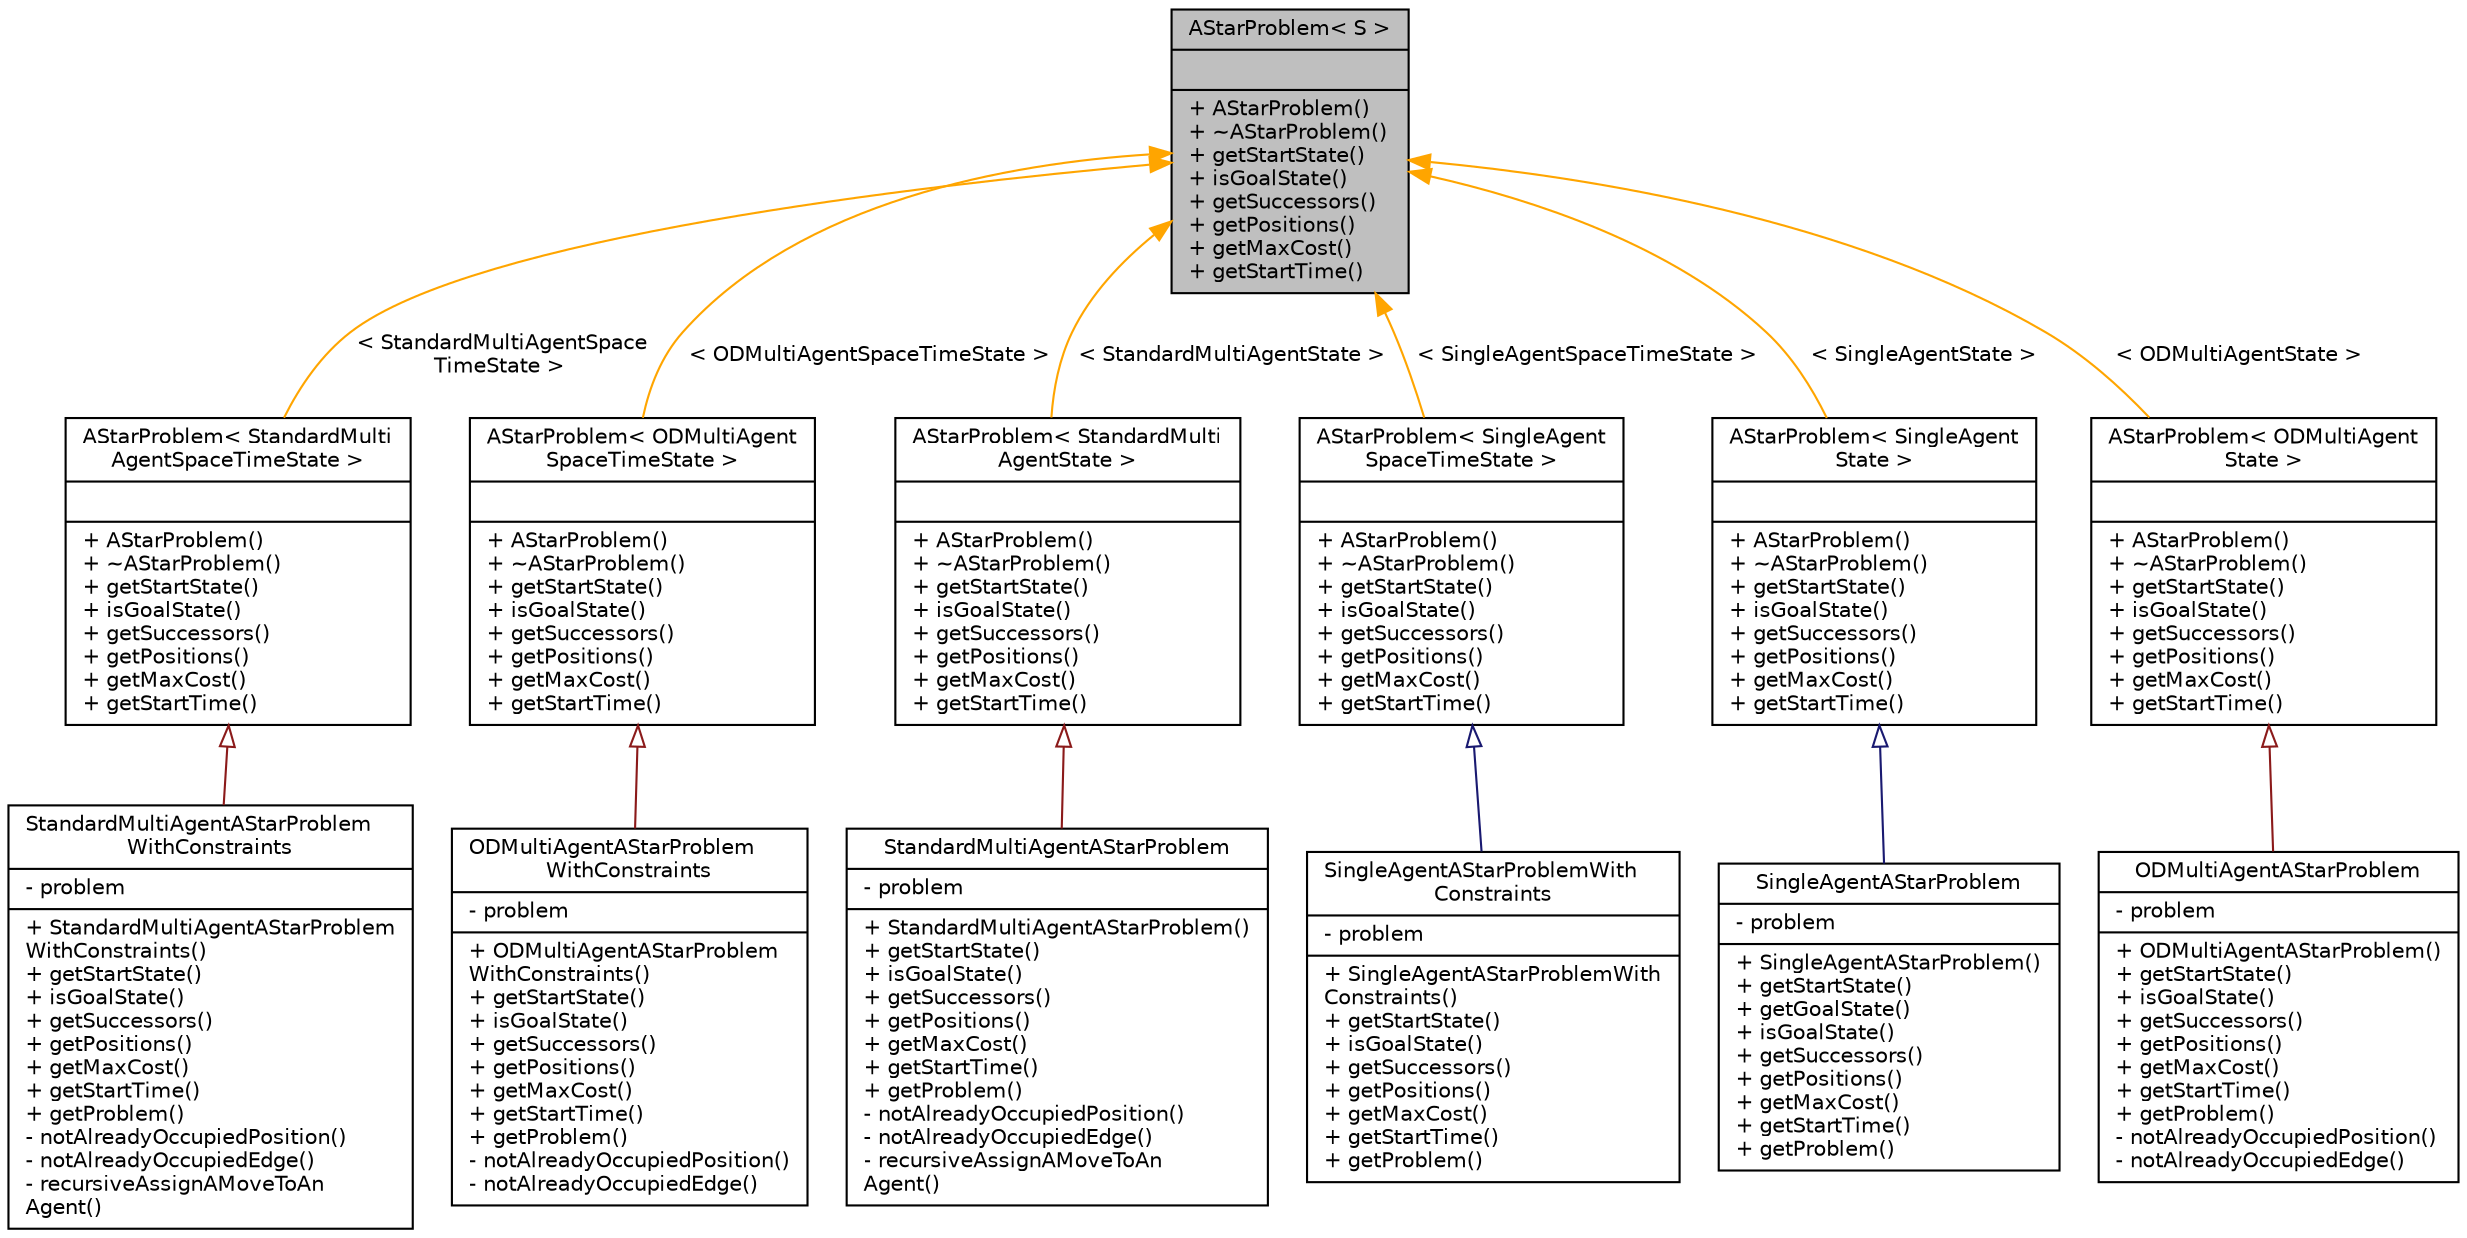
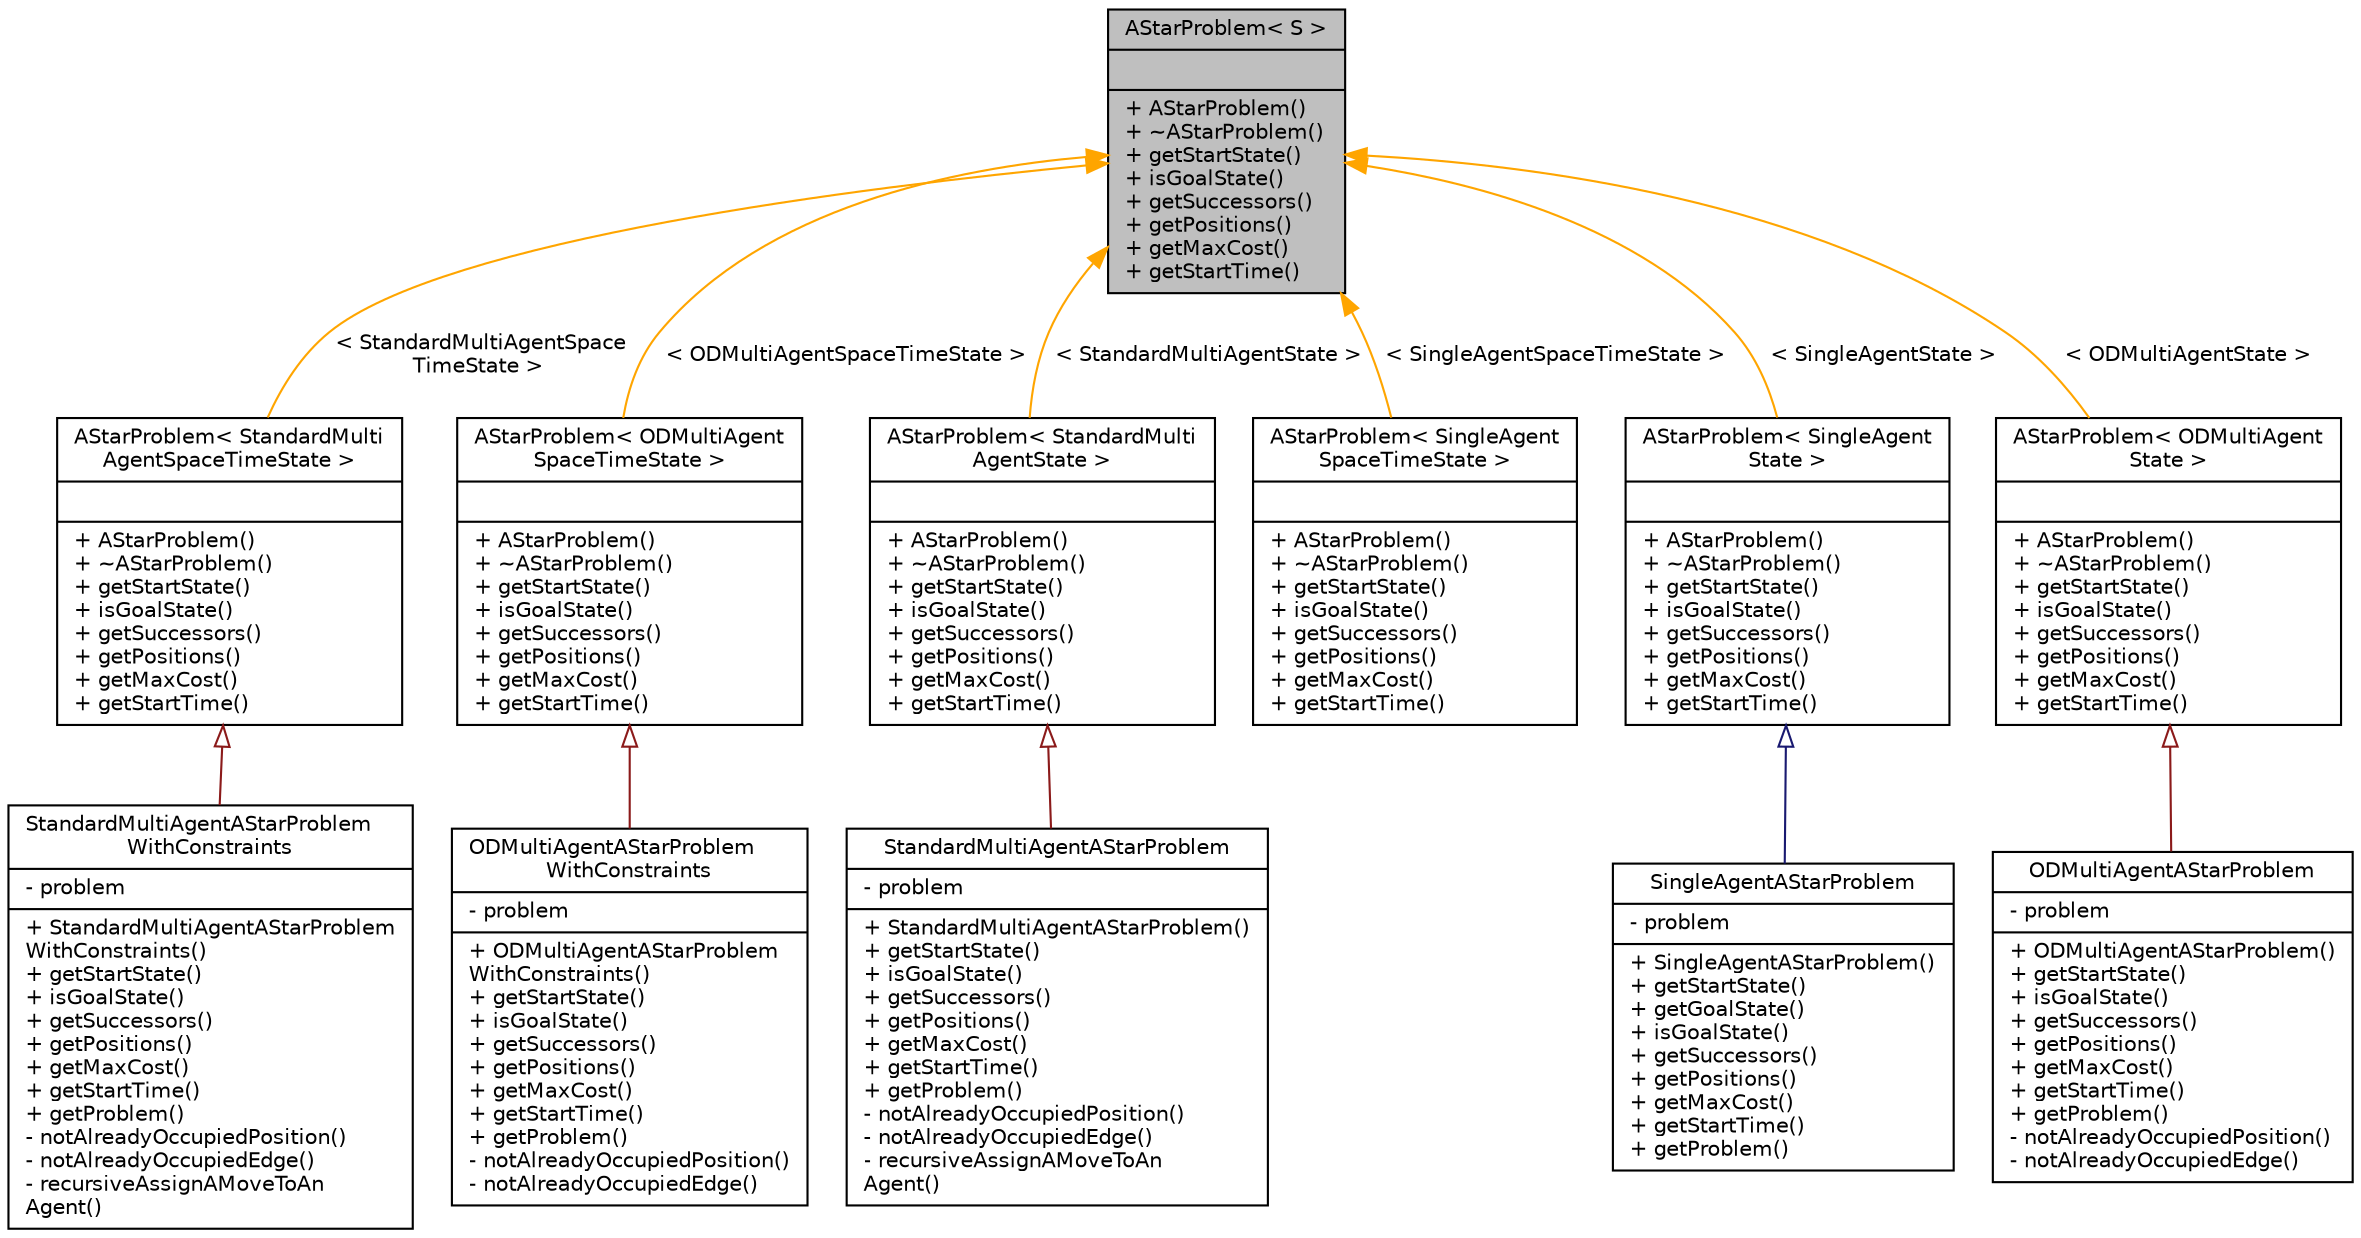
node "SingleAgentAStarProblemWith": removed
